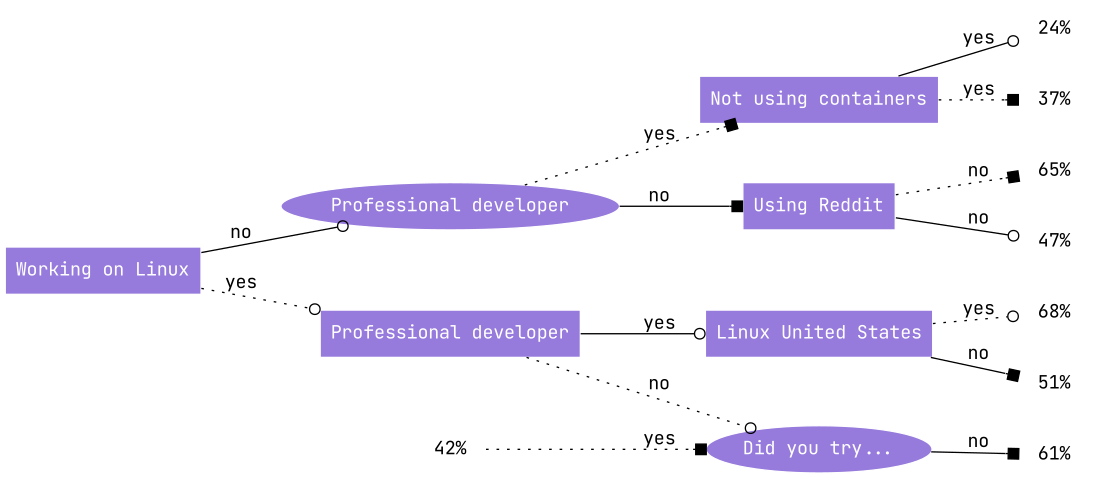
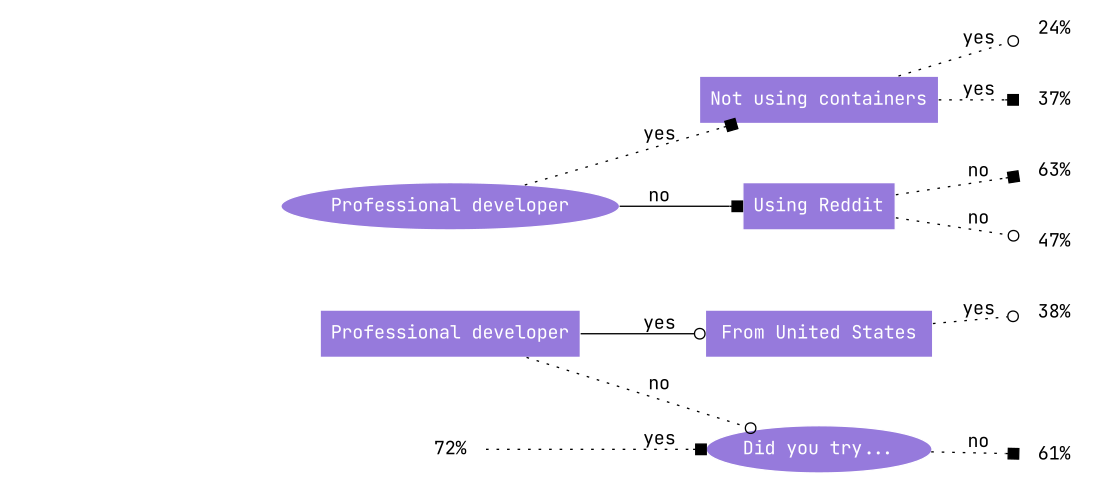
edge "Not using containers" -> "24%": style solid -> dotted
node "65%": label "65%" -> "63%"
edge "Using Reddit" -> "47%": style solid -> dotted
node "Working on Linux": removed
node "68%": label "68%" -> "38%"
node "Linux United States": label "Linux United States" -> "From United States"
node "51%": removed
node "42%": label "42%" -> "72%"
edge "Did you try..." -> "61%": style solid -> dotted
